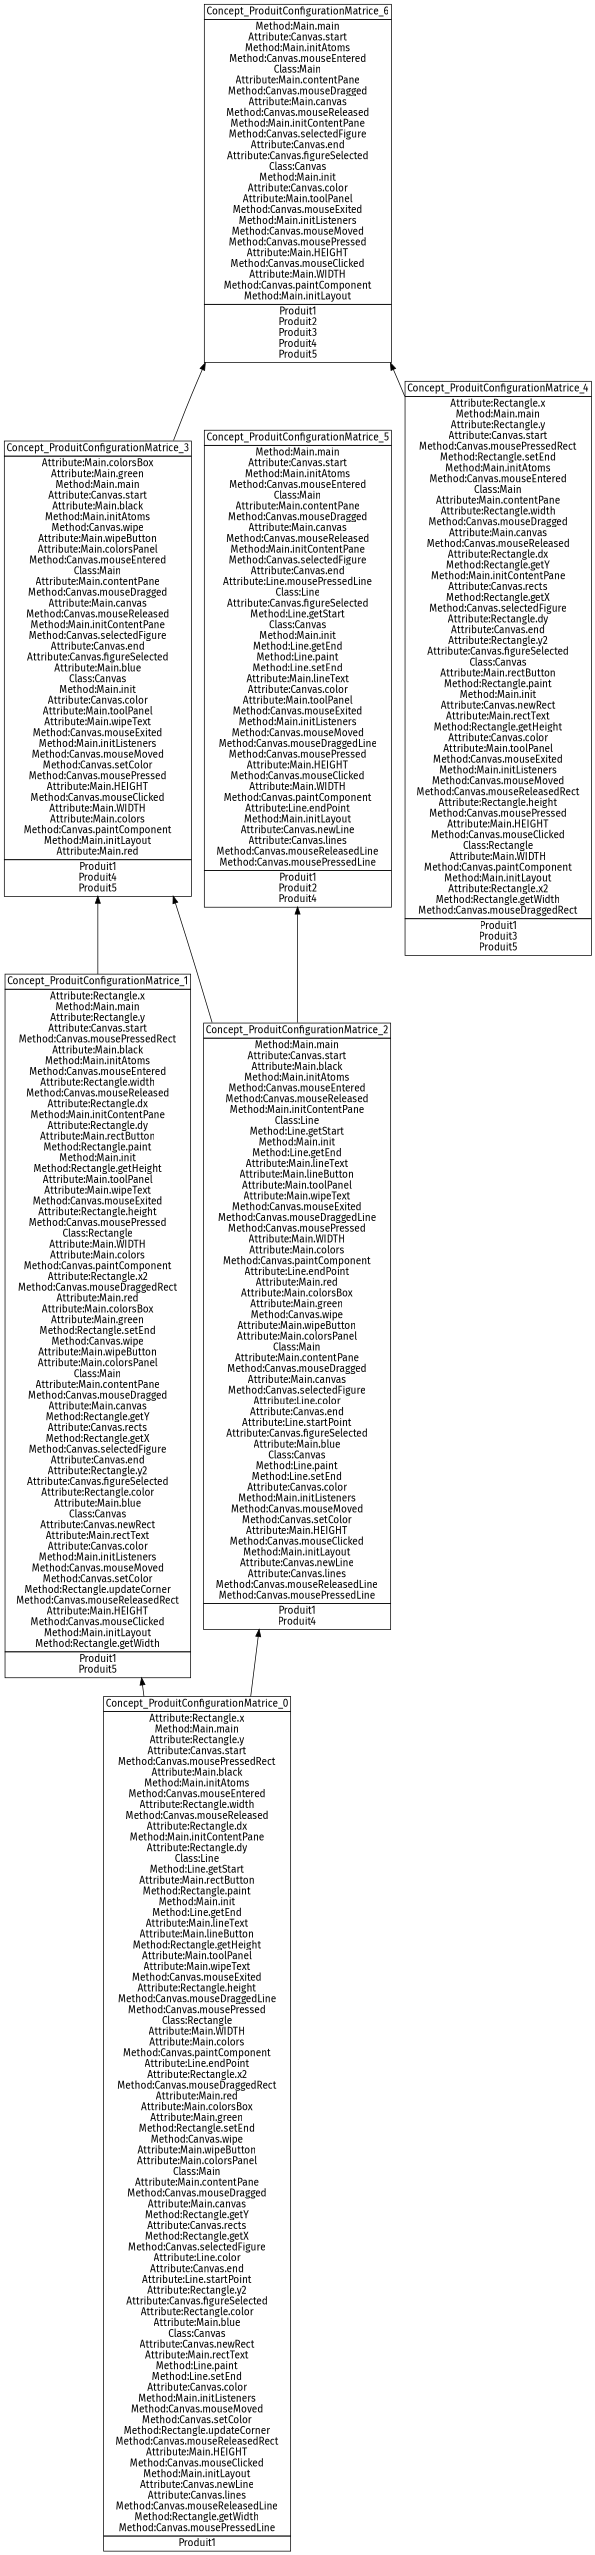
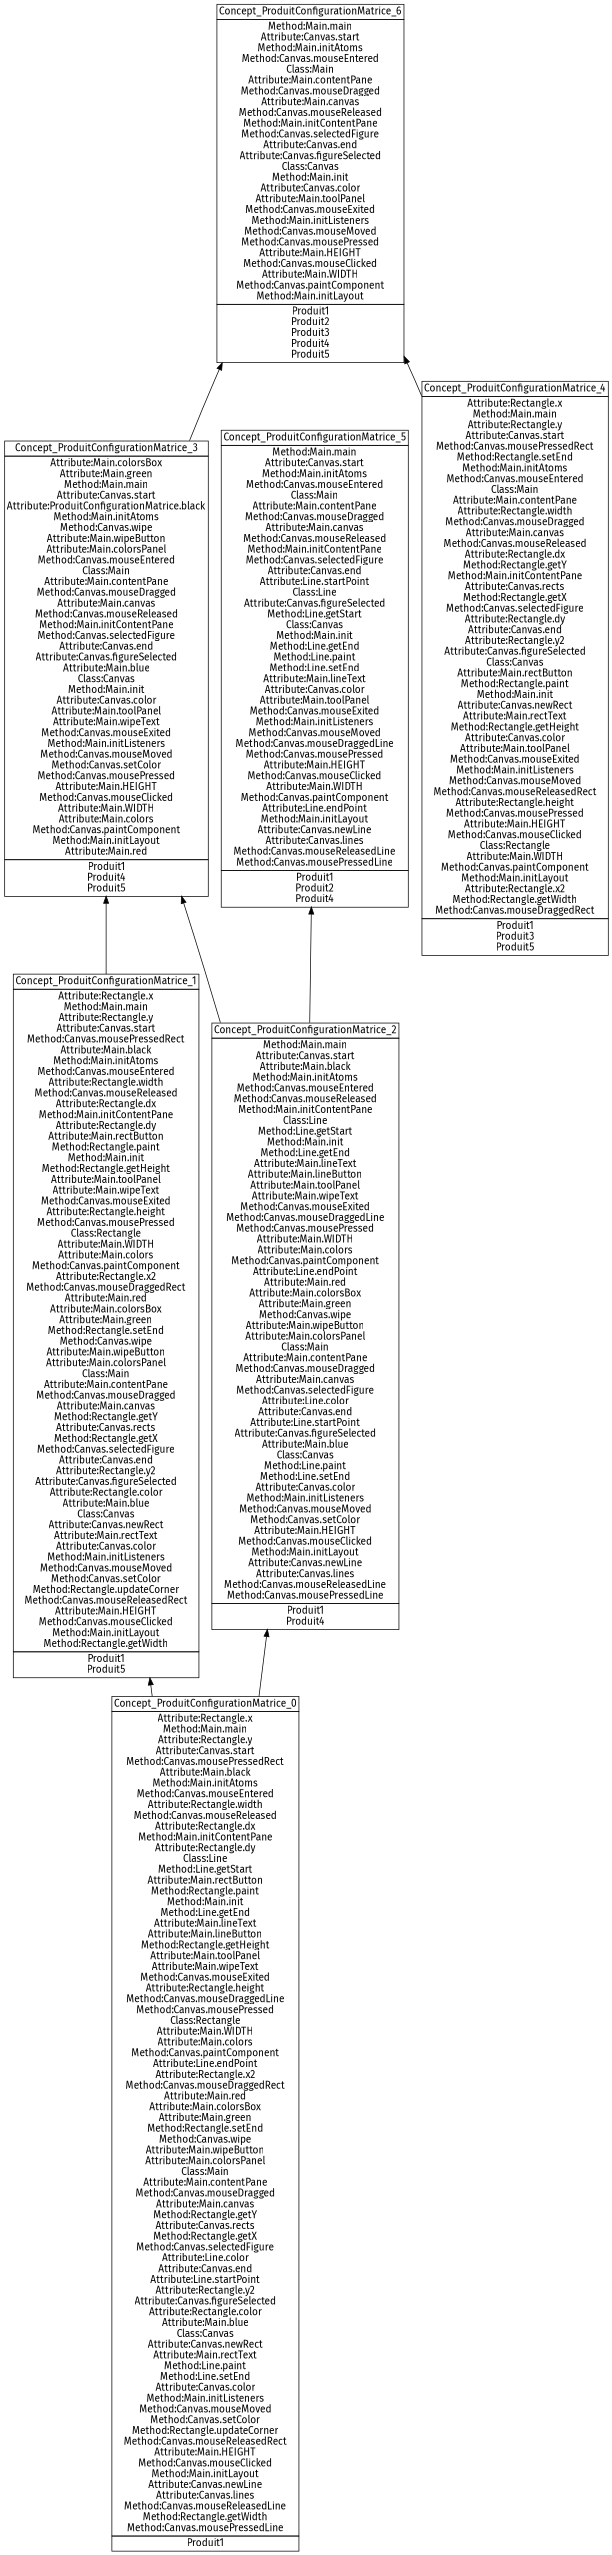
node "Concept_ProduitConfigurationMatrice_3": text "Attribute:Main.black" -> "Attribute:ProduitConfigurationMatrice.black"
node "Concept_ProduitConfigurationMatrice_5": text "Attribute:Line.mousePressedLine" -> "Attribute:Line.startPoint"
